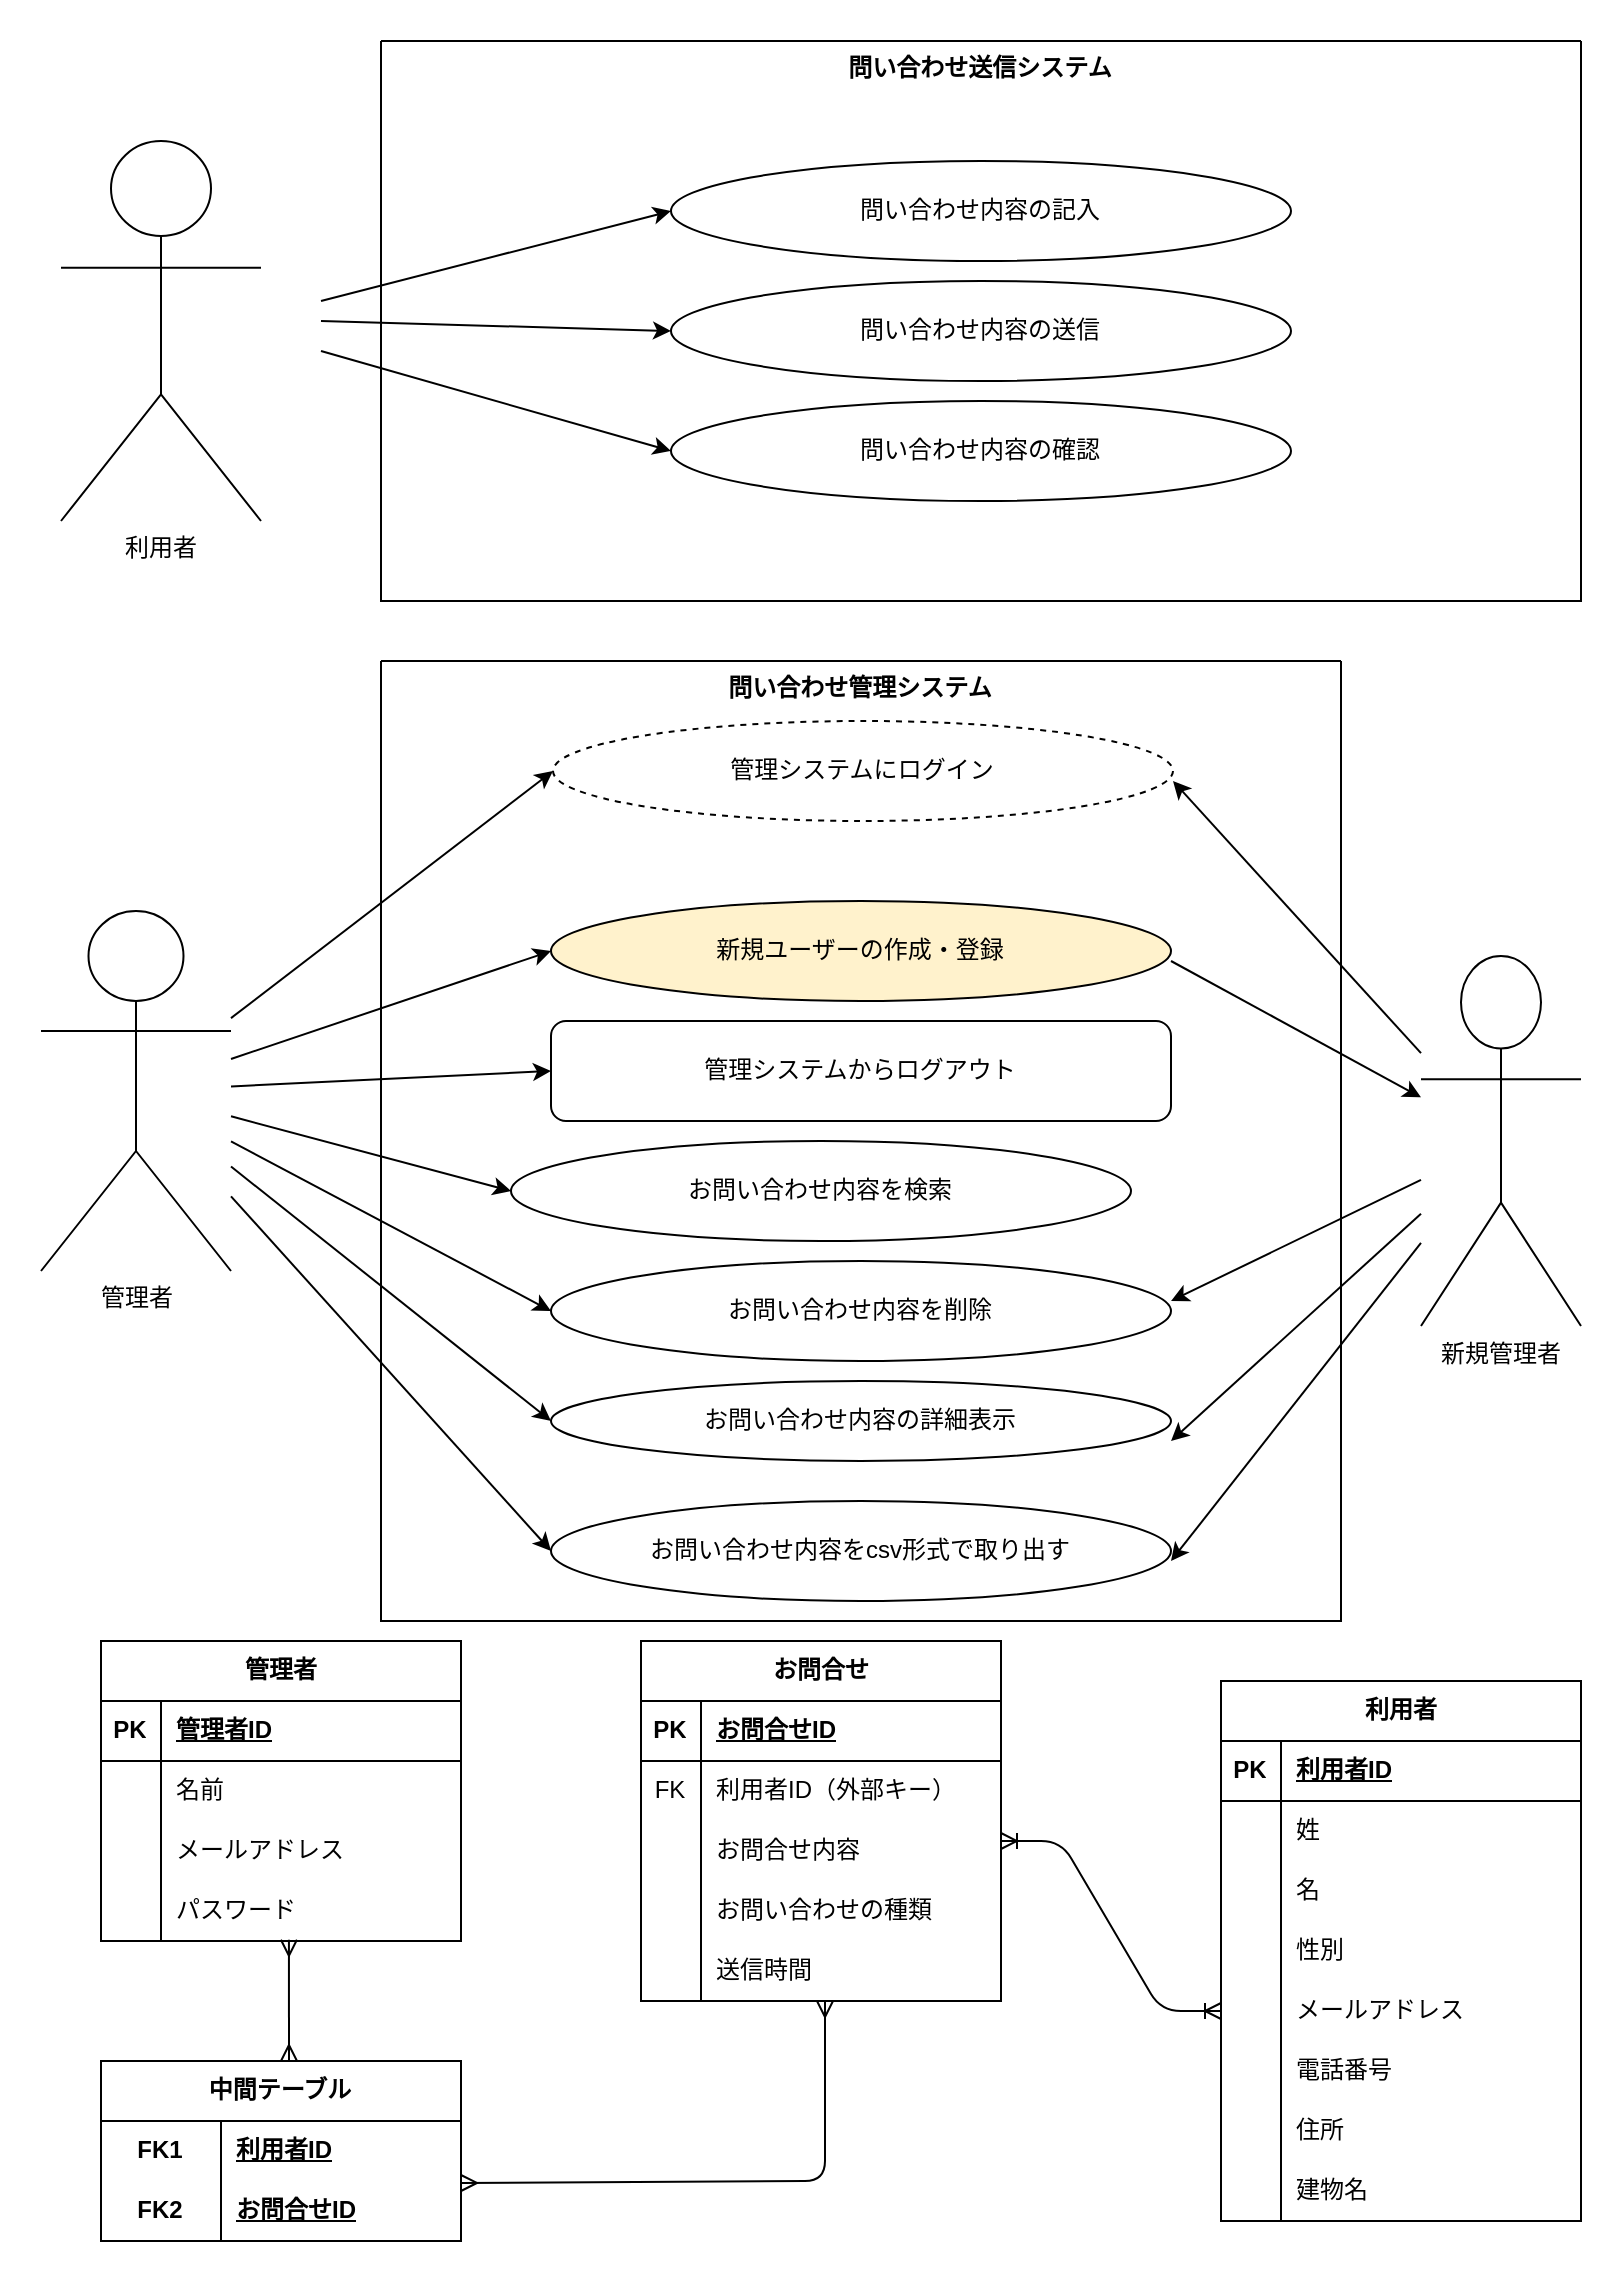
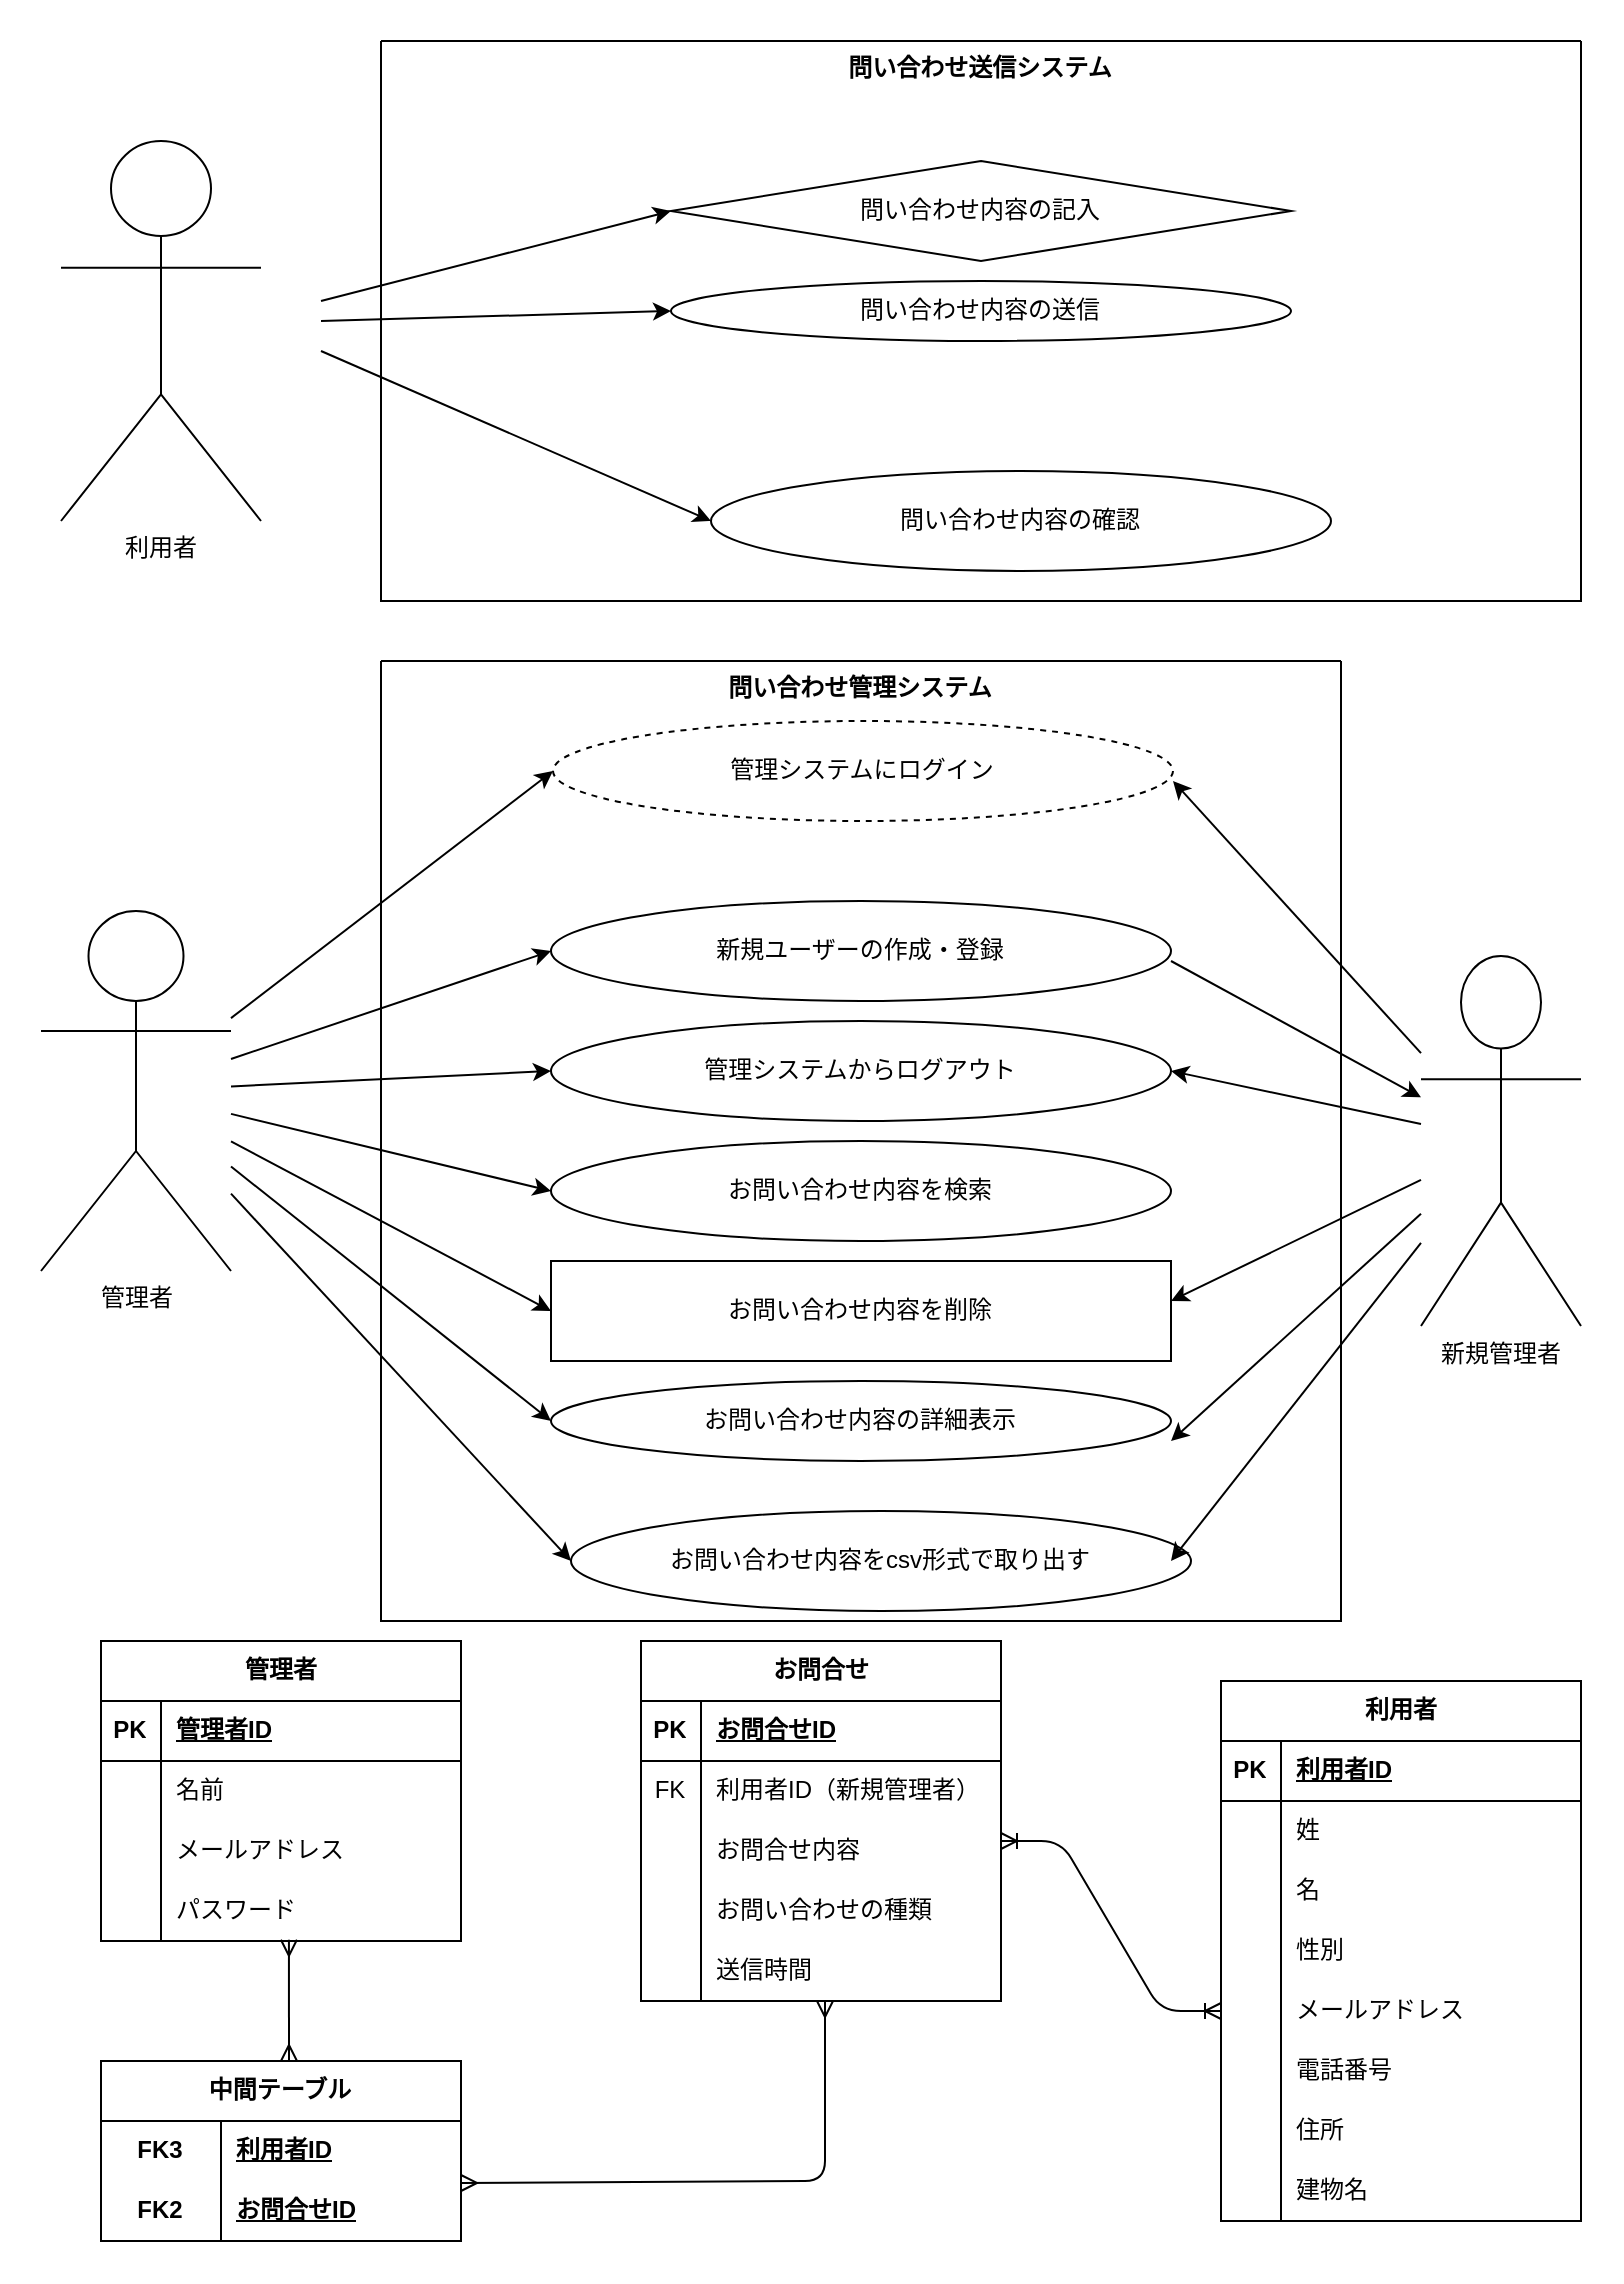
node "問い合わせ内容の記入": shape ellipse -> diamond
node "問い合わせ内容の送信": size 620x100 -> 620x60
node "問い合わせ内容の確認": moved (981, 451) -> (1021, 521)
node "新規ユーザーの作成・登録": fillcolor #fff2cc -> #ffffff
node "管理システムからログアウト": shape rounded rectangle -> ellipse
edge "新規管理者" -> "管理システムからログアウト": added
node "お問い合わせ内容を検索": moved (821, 1191) -> (861, 1191)
node "お問い合わせ内容を削除": shape ellipse -> rectangle
node "お問い合わせ内容をcsv形式で取り出す": moved (861, 1551) -> (881, 1561)
node "利用者ID（外部キー）": label "利用者ID（外部キー）" -> "利用者ID（新規管理者）"
node "FK1": label "FK1" -> "FK3"
